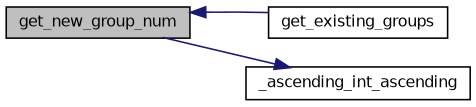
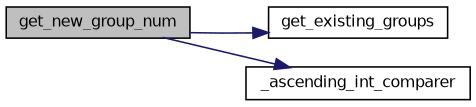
edge "get_existing_groups" -> "get_new_group_num": reversed
node "_ascending_int_ascending": label "_ascending_int_ascending" -> "_ascending_int_comparer"
